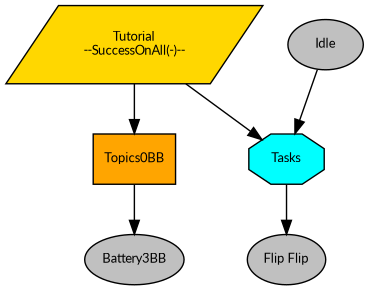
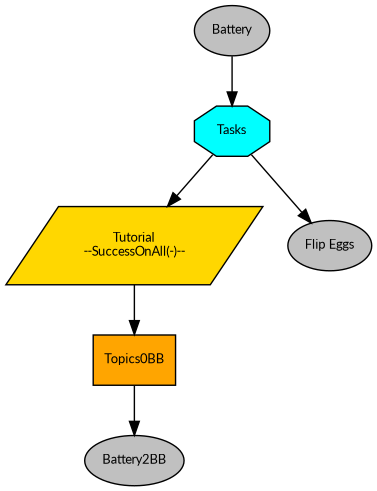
node "Idle": label "Idle" -> "Battery"
edge "Tutorial --SuccessOnAll(-)--" -> "Tasks": reversed
node "Battery3BB": label "Battery3BB" -> "Battery2BB"
node "Flip Flip": label "Flip Flip" -> "Flip Eggs"
